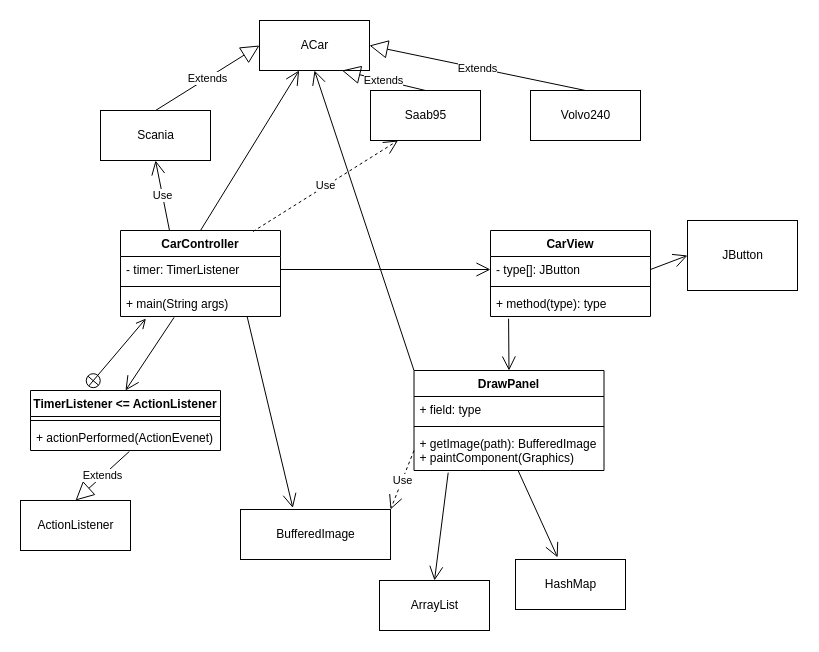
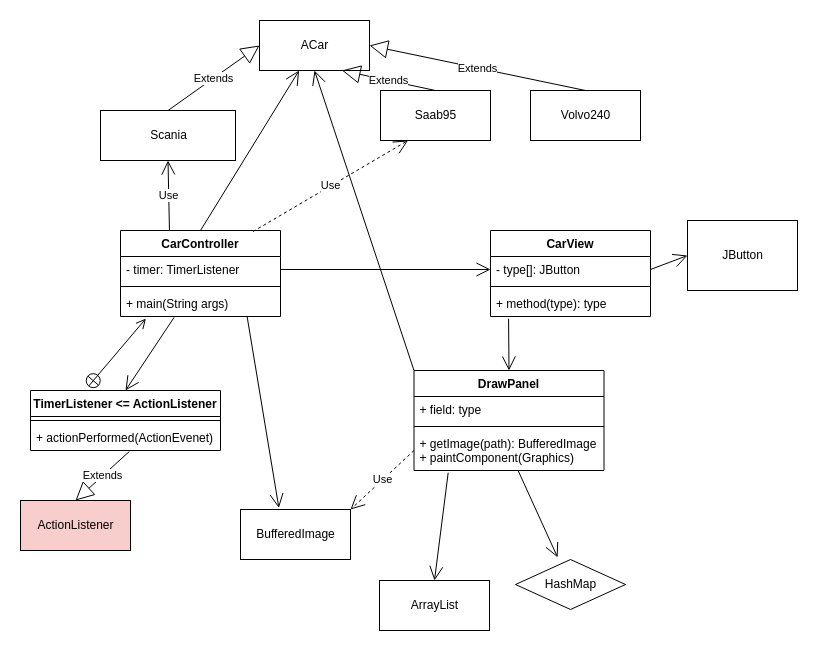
node "Saab95": moved (426, 116) -> (436, 116)
node "Scania": size 110x50 -> 135x50
node "ActionListener": fillcolor #ffffff -> #f8cecc
node "BufferedImage": size 150x50 -> 110x50
node "HashMap": shape rectangle -> diamond
